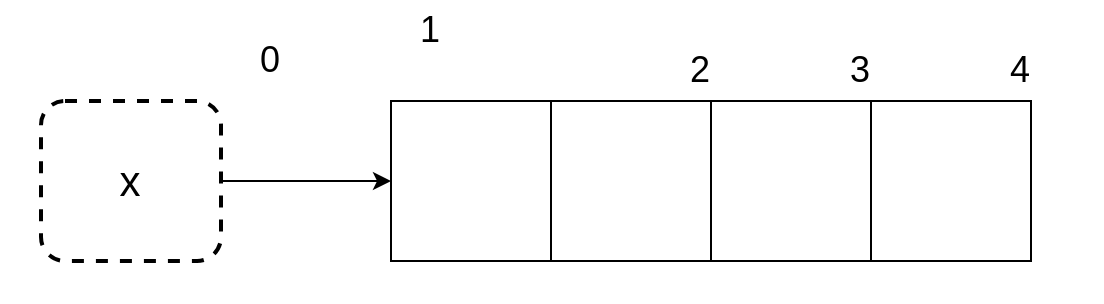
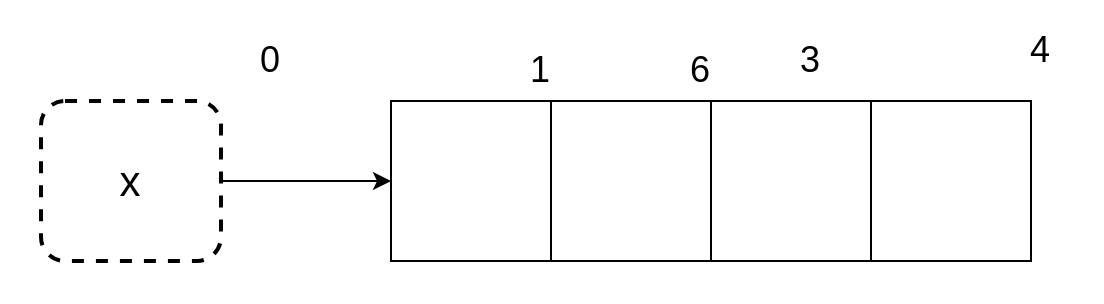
node "1": moved (431, 31) -> (541, 71)
node "2": label "2" -> "6"
node "3": moved (861, 71) -> (811, 61)
node "4": moved (1021, 71) -> (1041, 51)
